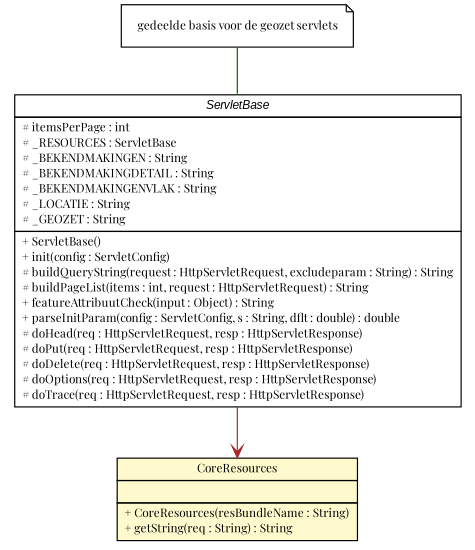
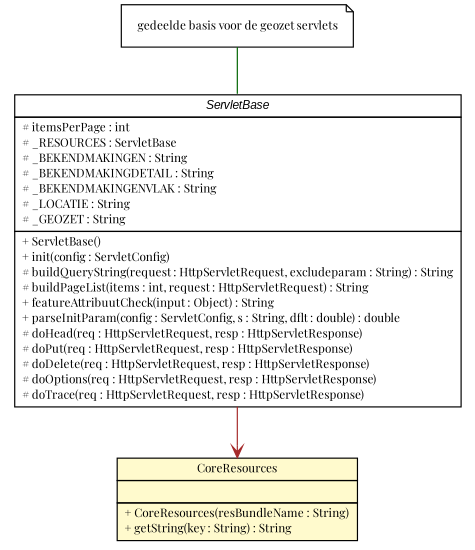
node "CoreResources": text "+ getString(req : String) : String" -> "+ getString(key : String) : String"
